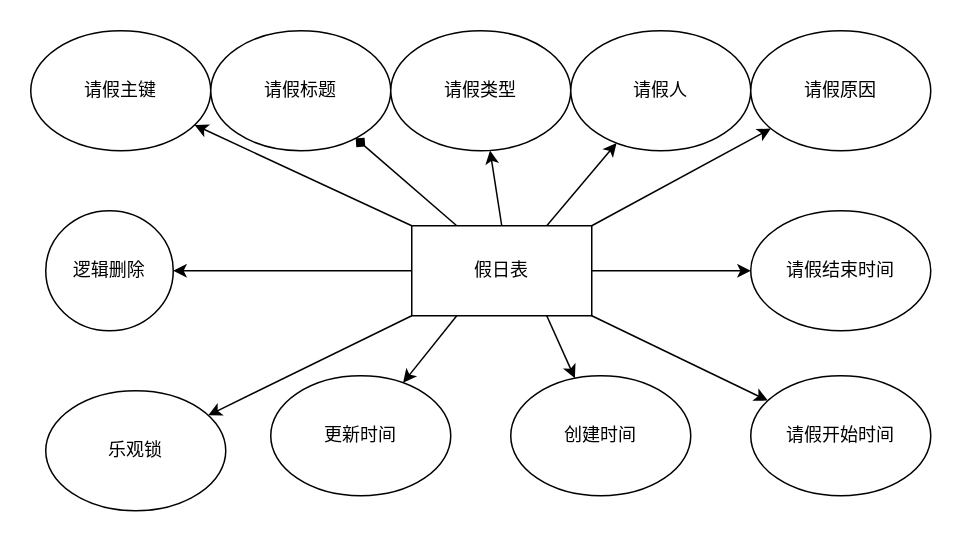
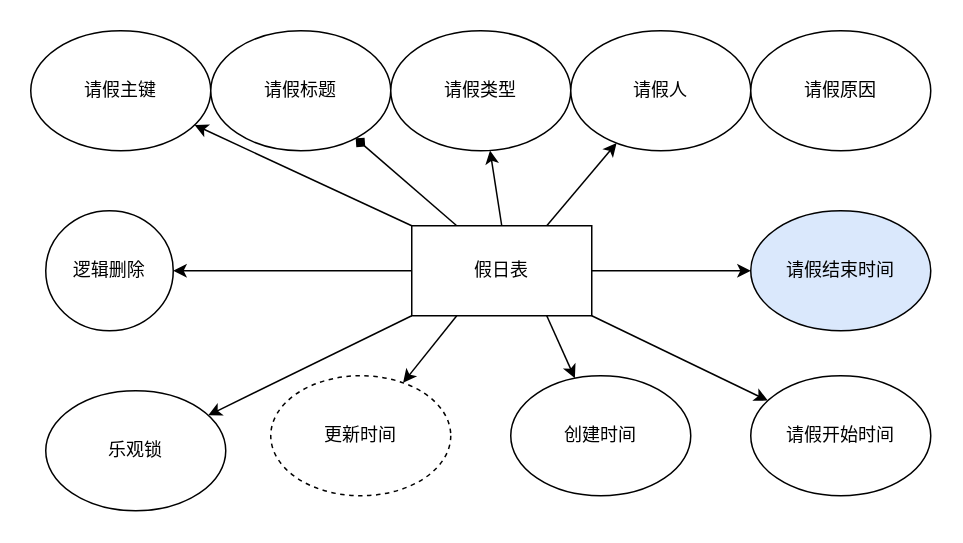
edge "假日表" -> "请假原因": removed
node "请假结束时间": fillcolor #ffffff -> #dae8fc
node "更新时间": style solid -> dashed
